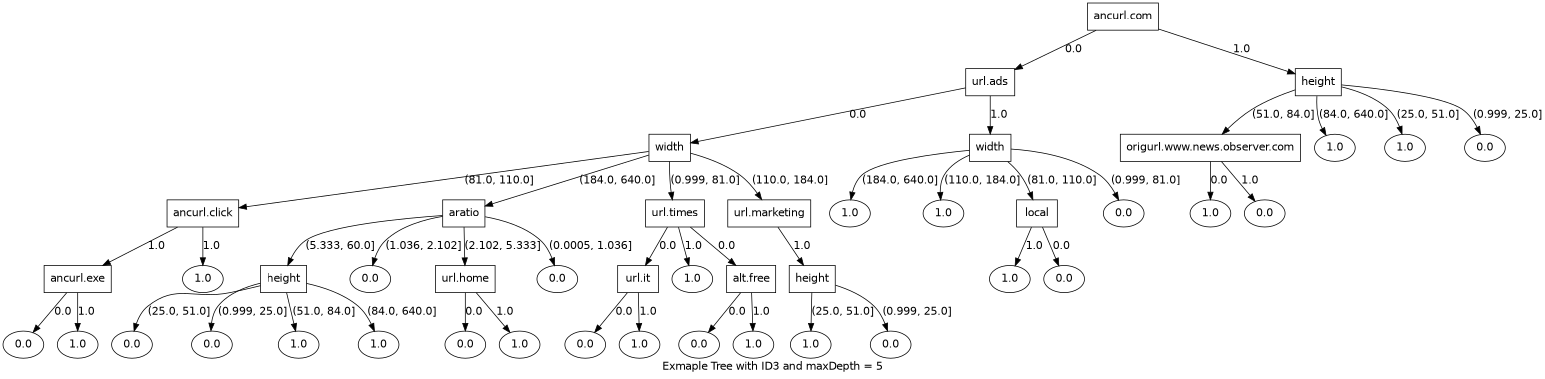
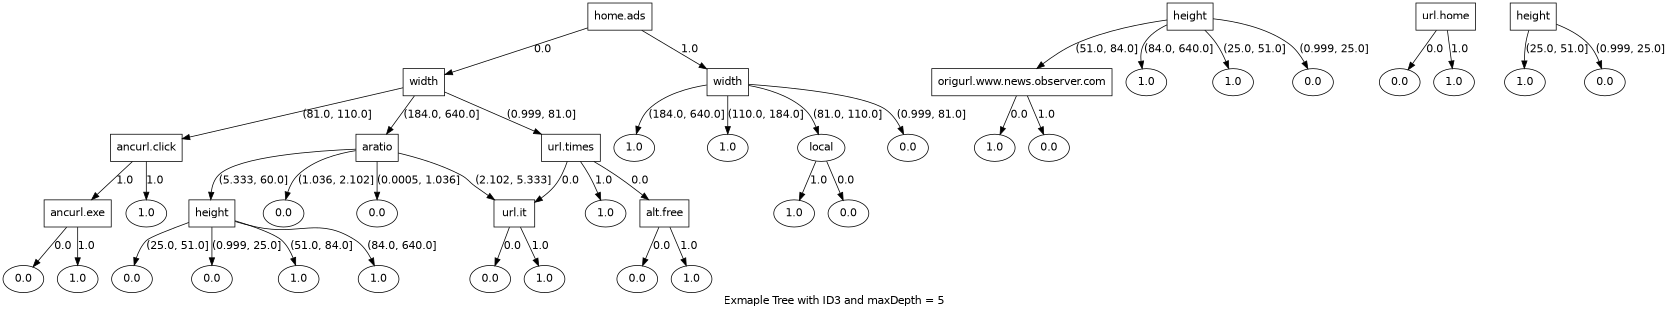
node "ancurl.com": removed
node "url.ads": label "url.ads" -> "home.ads"
node "url.marketing": removed
node "local": shape box -> ellipse
edge "aratio" -> "url.home": now "aratio" -> "url.it"
